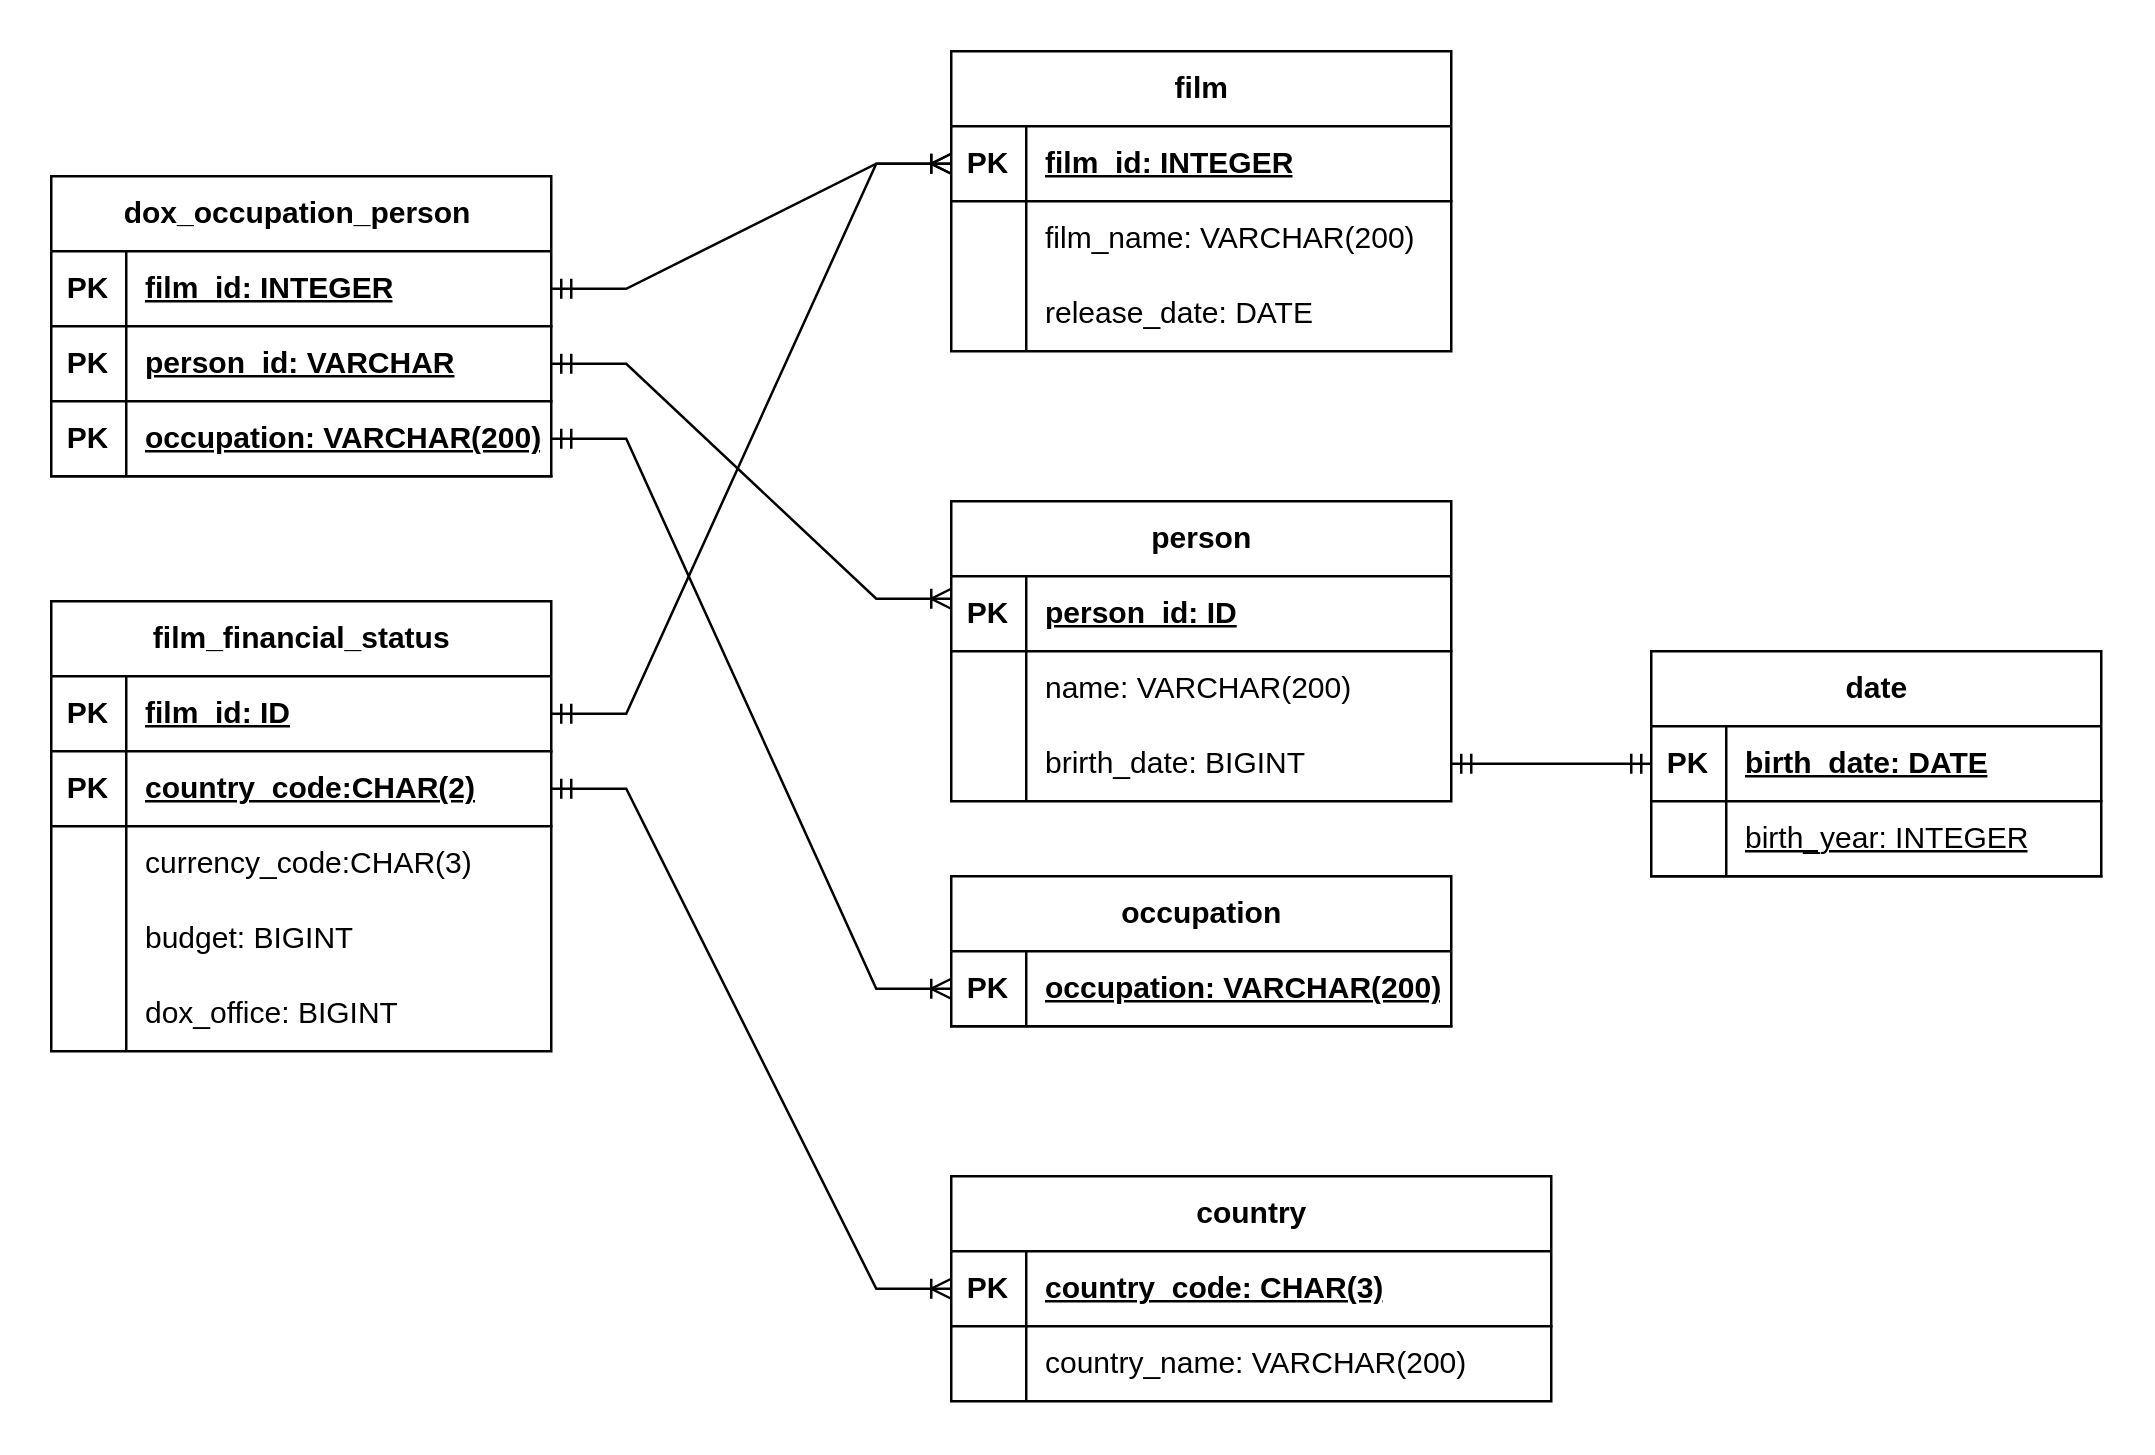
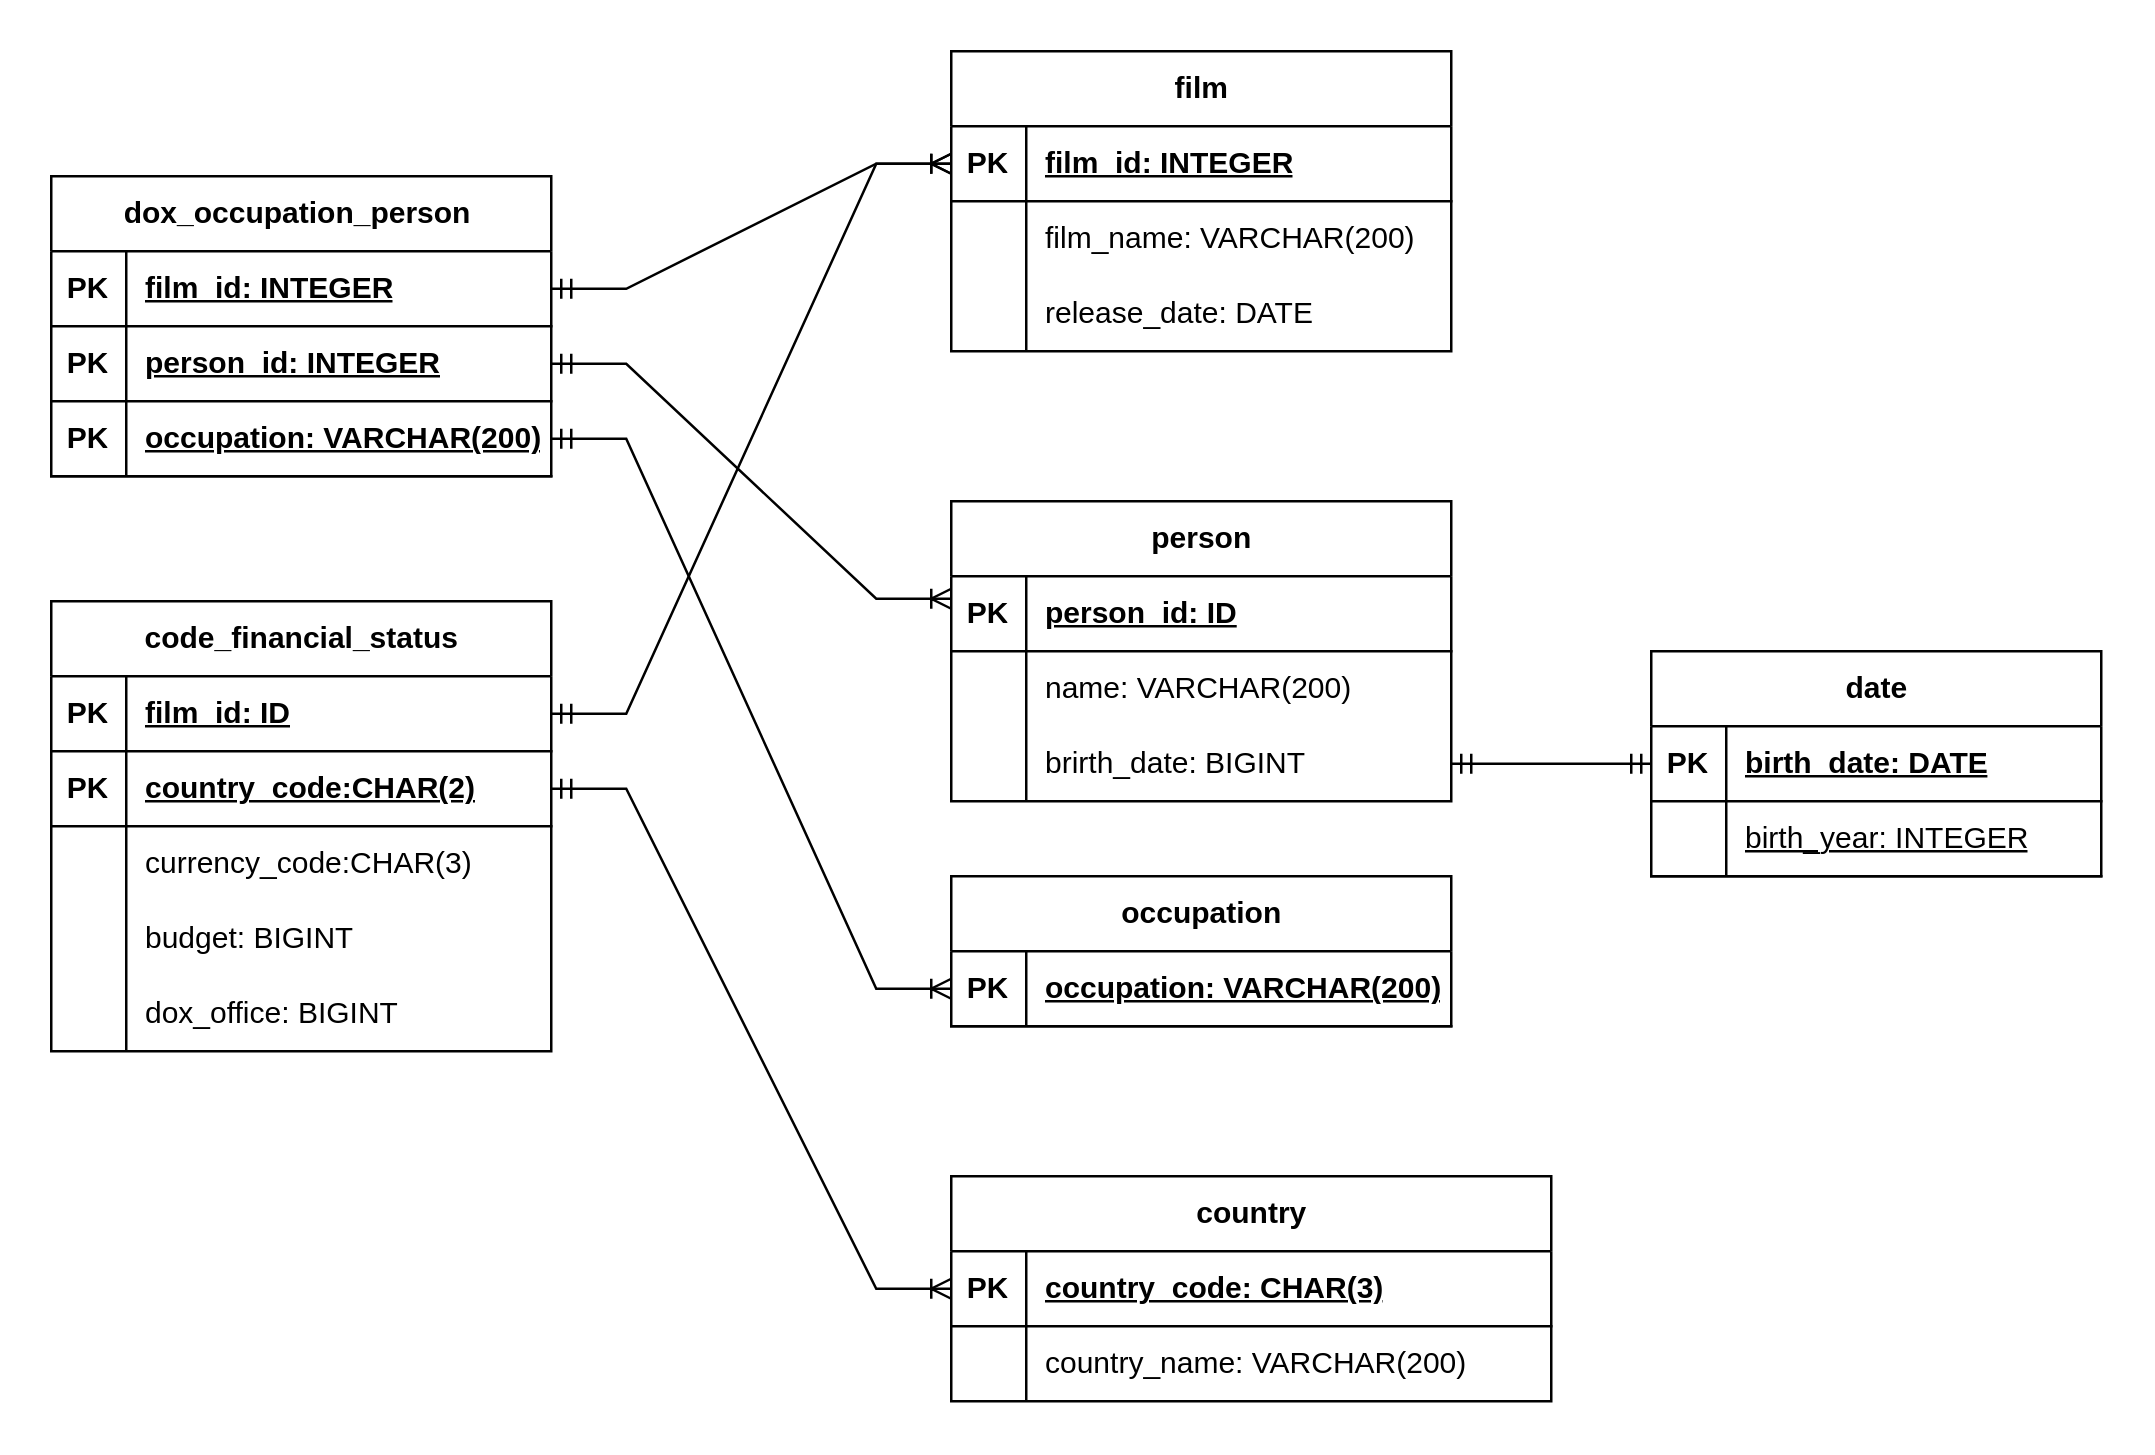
node "person_id: VARCHAR": label "person_id: VARCHAR" -> "person_id: INTEGER"
node "film_financial_status": label "film_financial_status" -> "code_financial_status"
